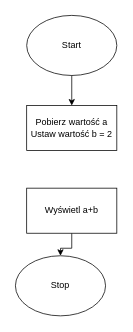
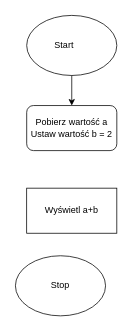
node "Start": moved (72, 45) -> (64, 45)
node "Pobierz wartość a Ustaw wartość b = 2": shape rectangle -> rounded rectangle
edge "Wyświetl a+b" -> "Stop": removed
